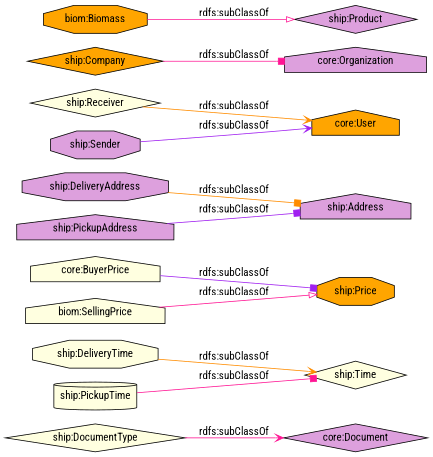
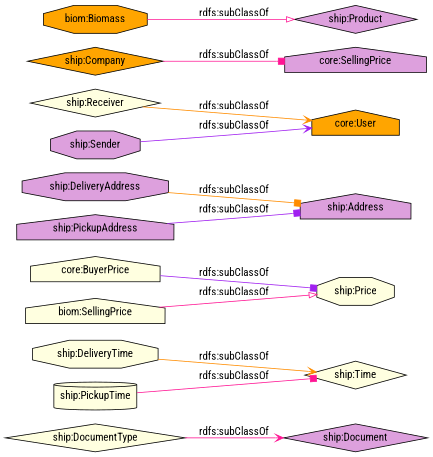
node "core:Organization": label "core:Organization" -> "core:SellingPrice"
node "ship:Price": fillcolor orange -> lightyellow
node "core:Document": label "core:Document" -> "ship:Document"
